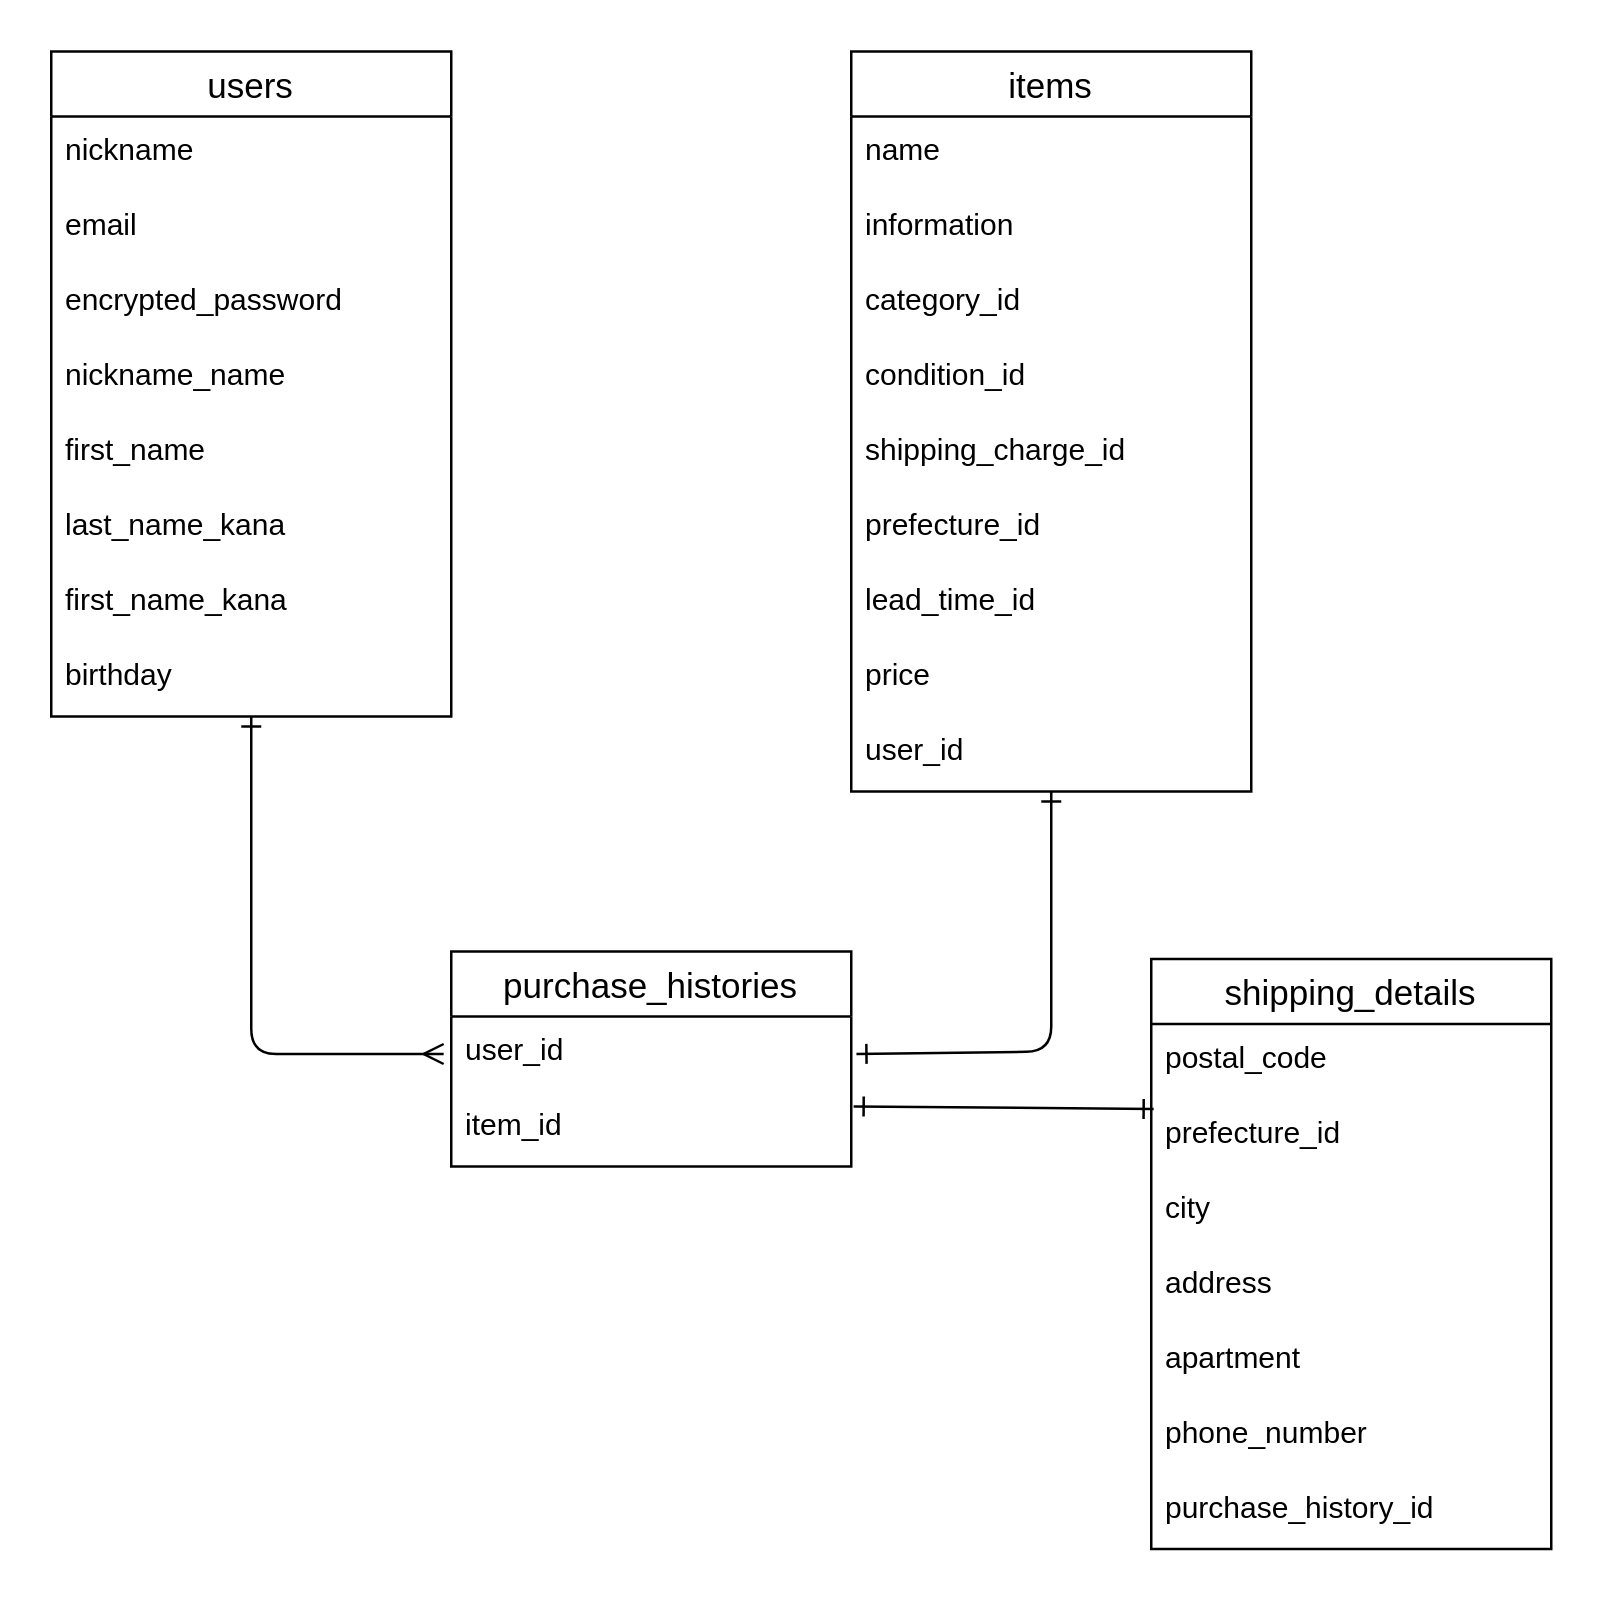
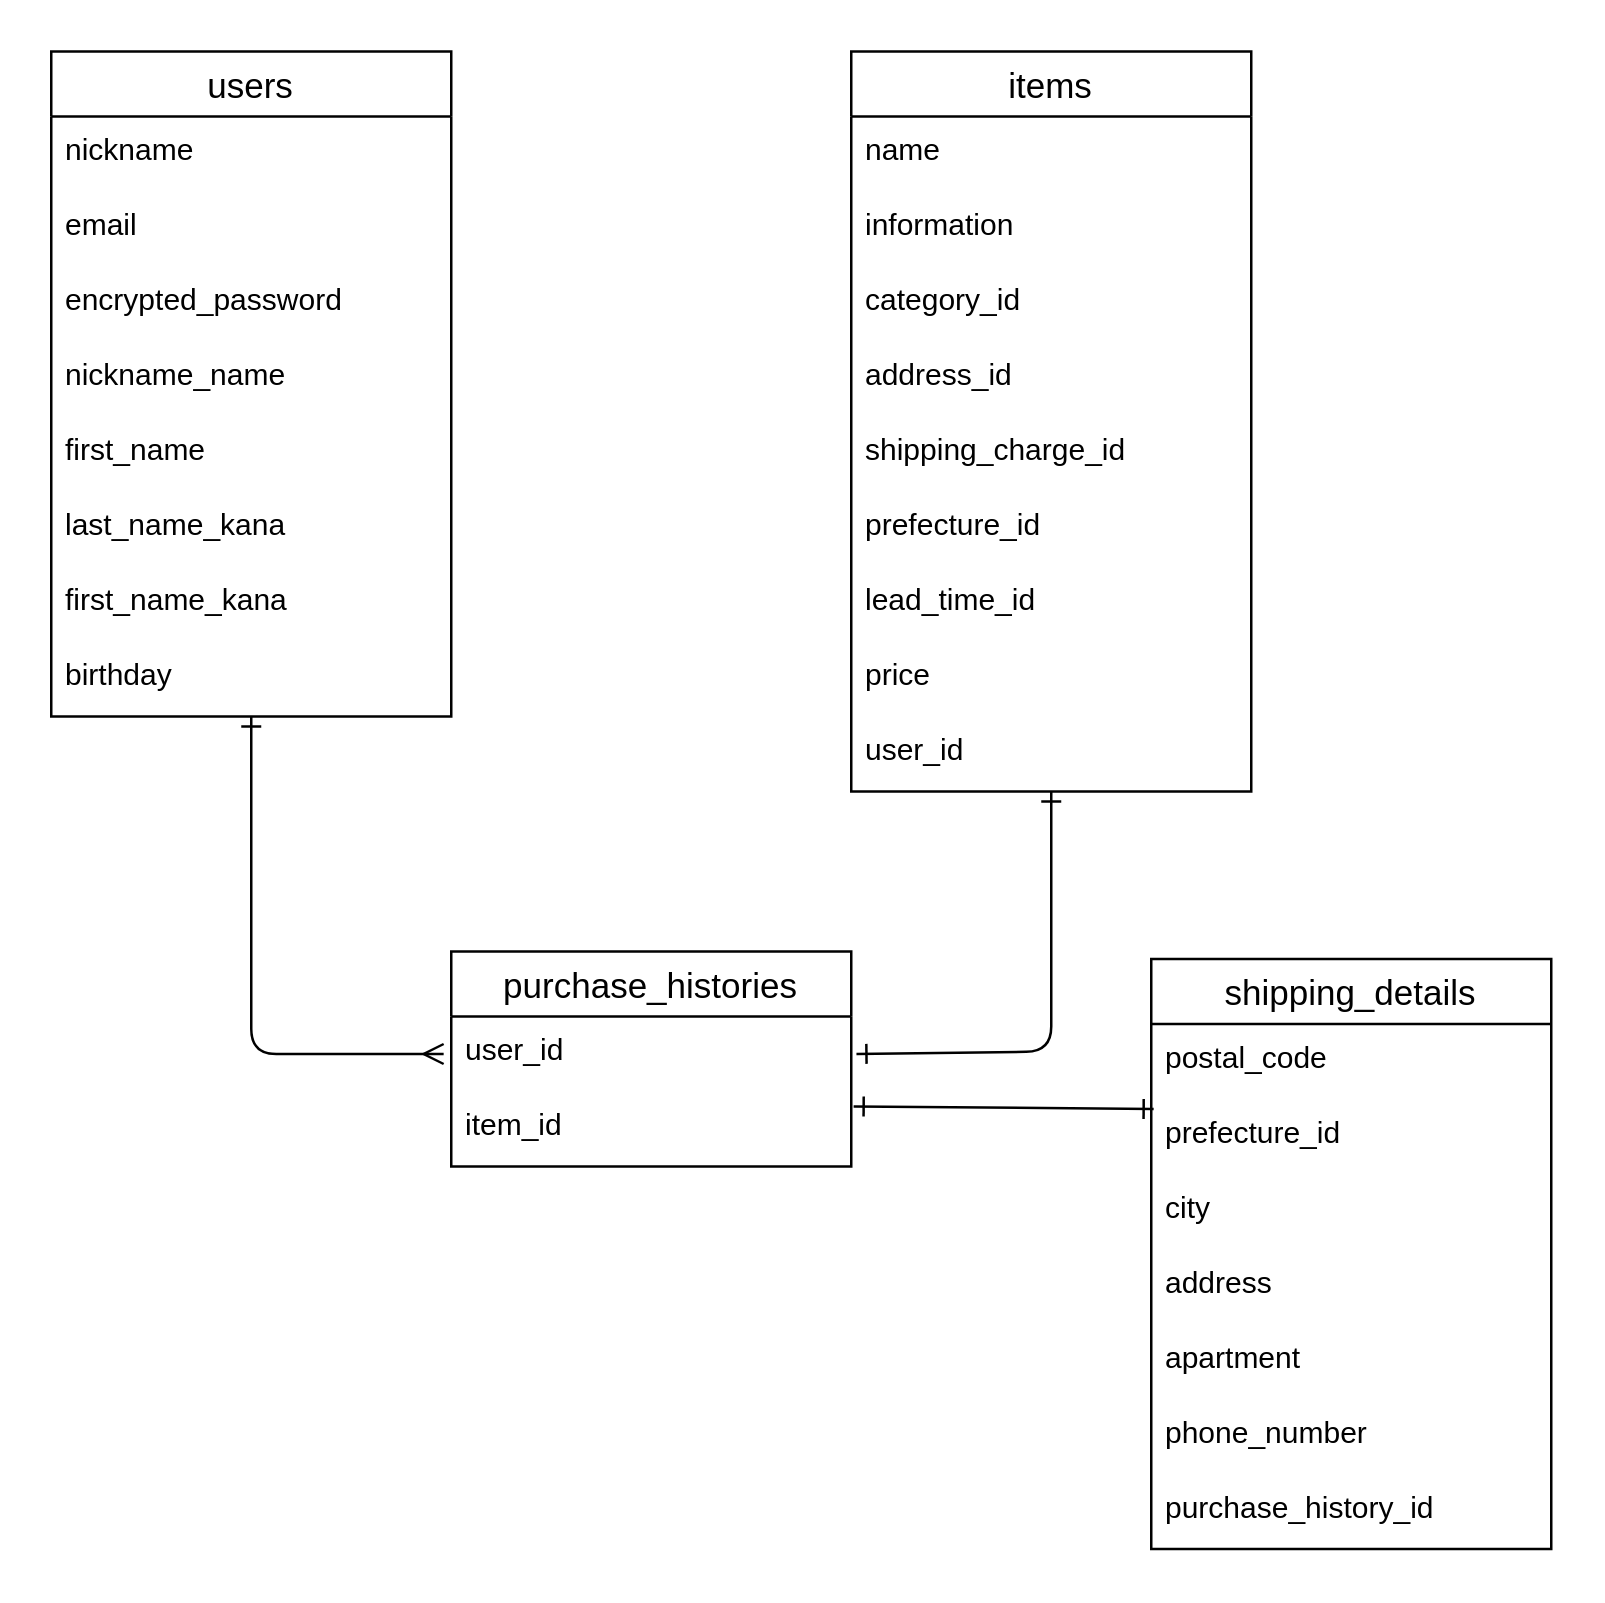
node "condition_id": label "condition_id" -> "address_id"
